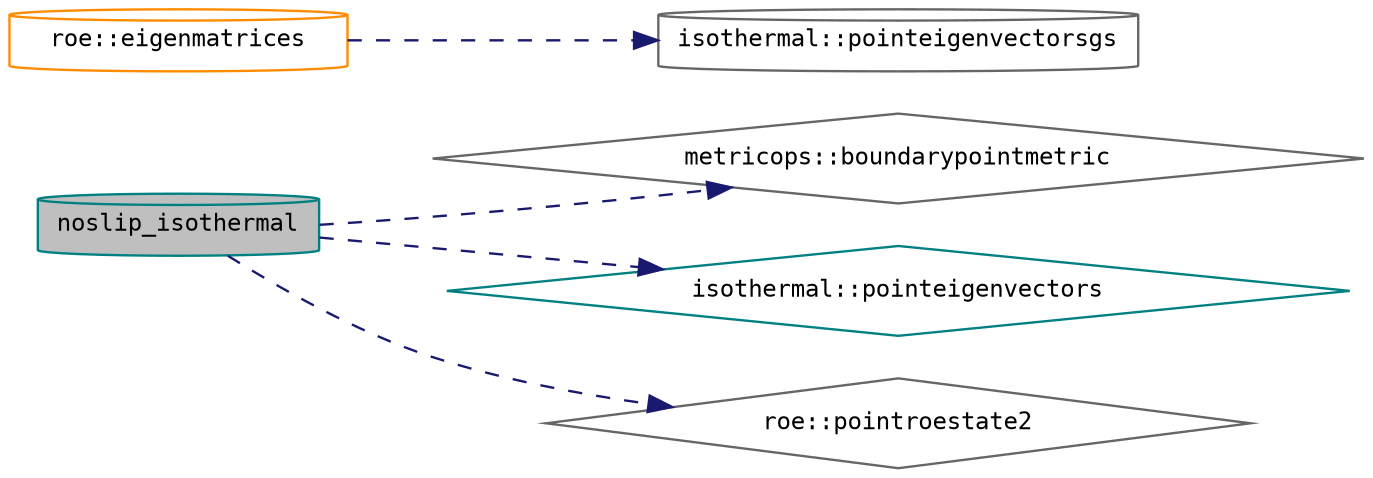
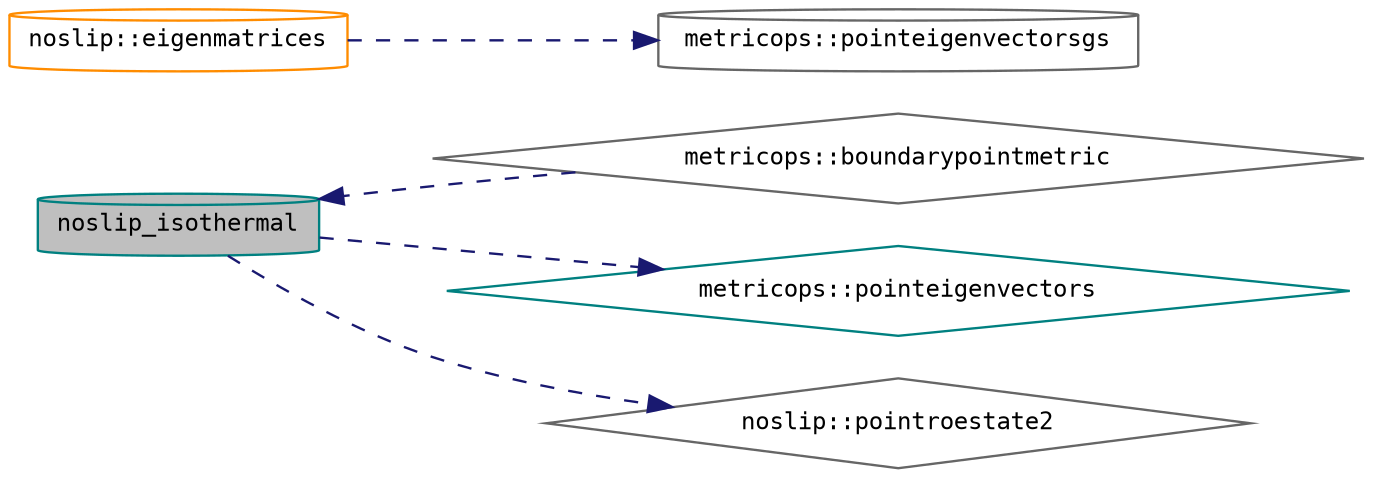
node "roe::eigenmatrices": label "roe::eigenmatrices" -> "noslip::eigenmatrices"
node "isothermal::pointeigenvectorsgs": label "isothermal::pointeigenvectorsgs" -> "metricops::pointeigenvectorsgs"
edge "noslip_isothermal" -> "metricops::boundarypointmetric": reversed
node "isothermal::pointeigenvectors": label "isothermal::pointeigenvectors" -> "metricops::pointeigenvectors"
node "roe::pointroestate2": label "roe::pointroestate2" -> "noslip::pointroestate2"
